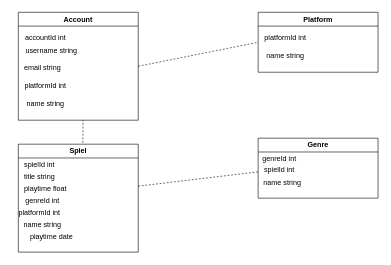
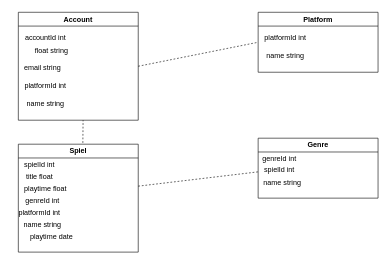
node "username string": label "username string" -> "float string"
node "title string": label "title string" -> "title float"
